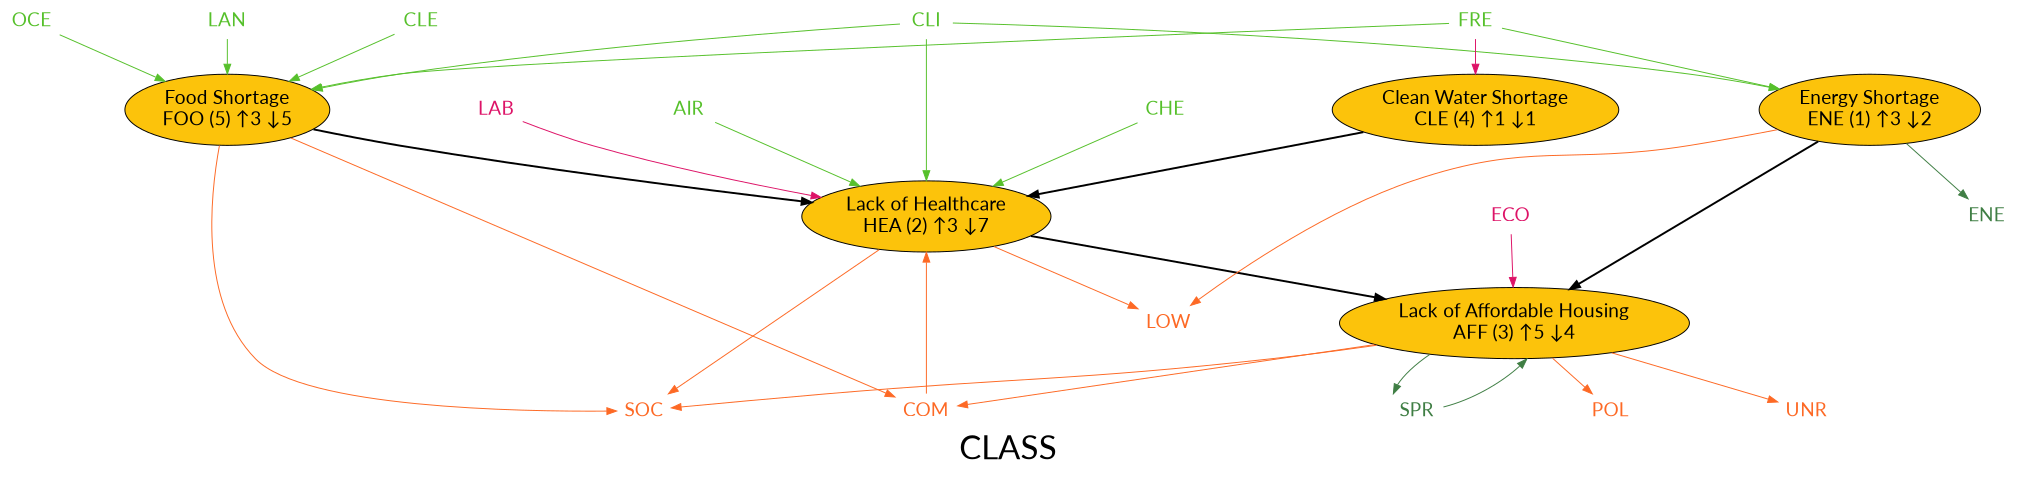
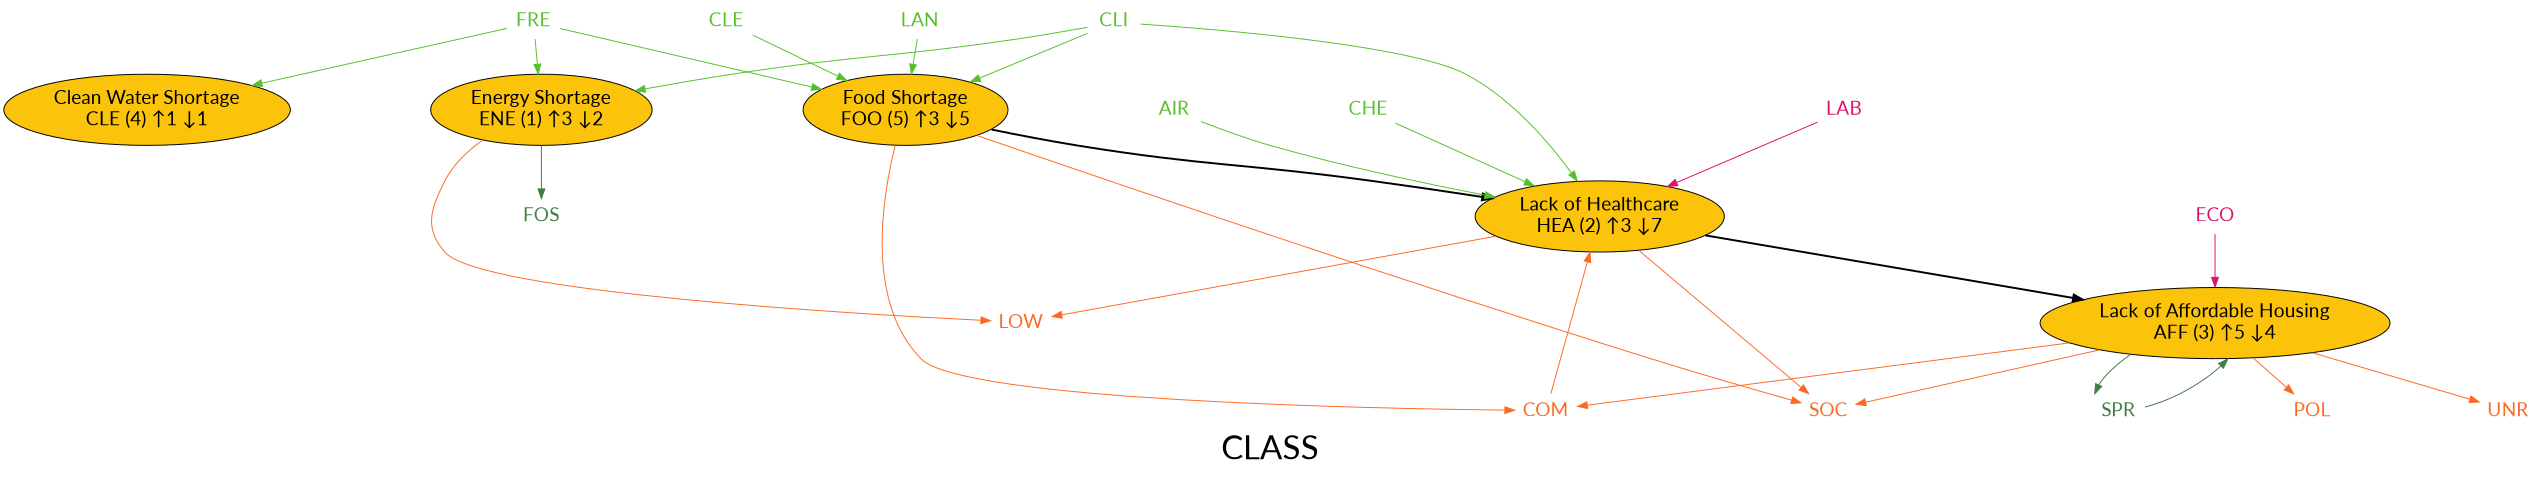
node "OCE": removed
edge "FRE" -> "Clean Water Shortage CLE (4) ↑1 ↓1": color #dd1367 -> #56c02b
edge "Clean Water Shortage CLE (4) ↑1 ↓1" -> "Lack of Healthcare HEA (2) ↑3 ↓7": removed
edge "Energy Shortage ENE (1) ↑3 ↓2" -> "Lack of Affordable Housing AFF (3) ↑5 ↓4": removed
node "ENE": label "ENE" -> "FOS"
